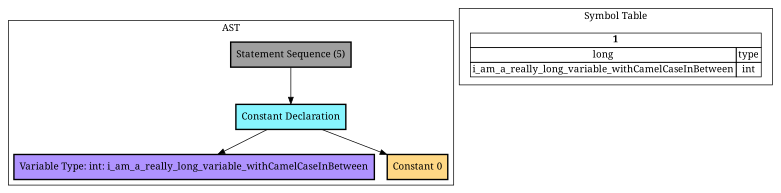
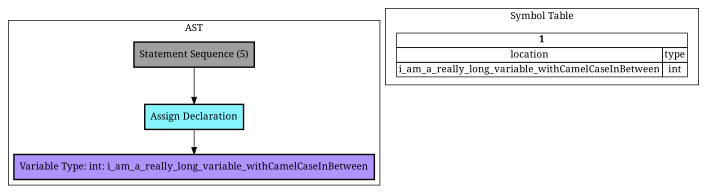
node "1": text "long" -> "location"
node "Constant Declaration": label "Constant Declaration" -> "Assign Declaration"
node "Constant 0": removed
